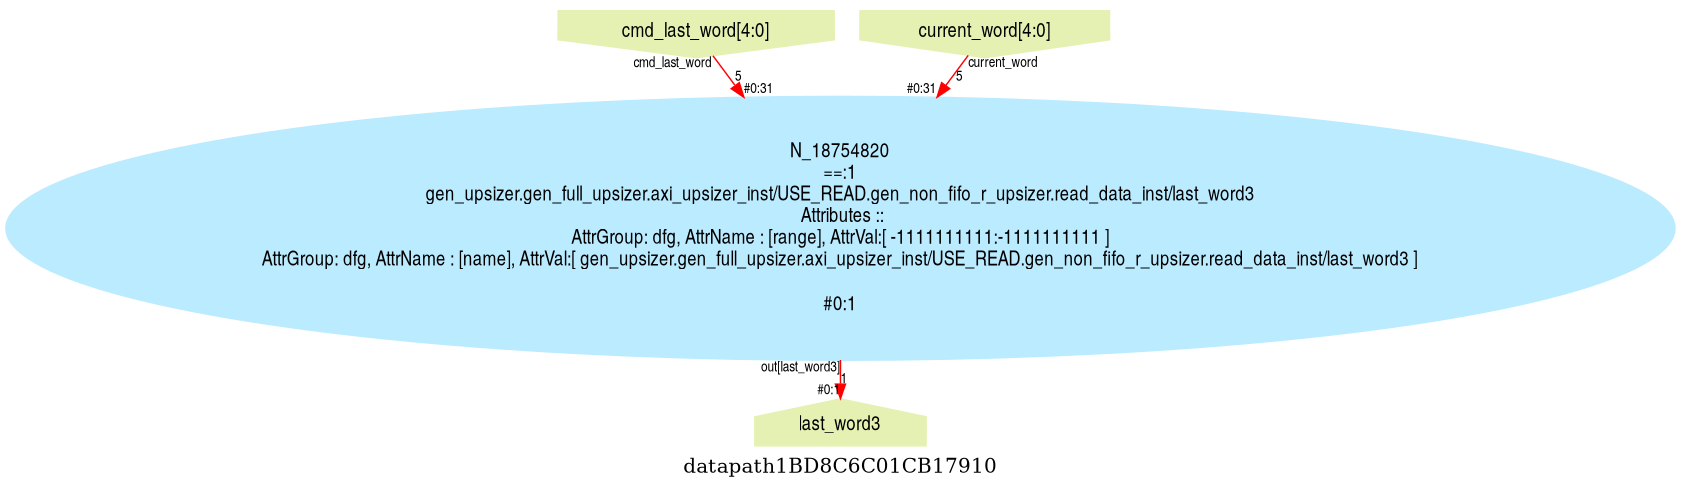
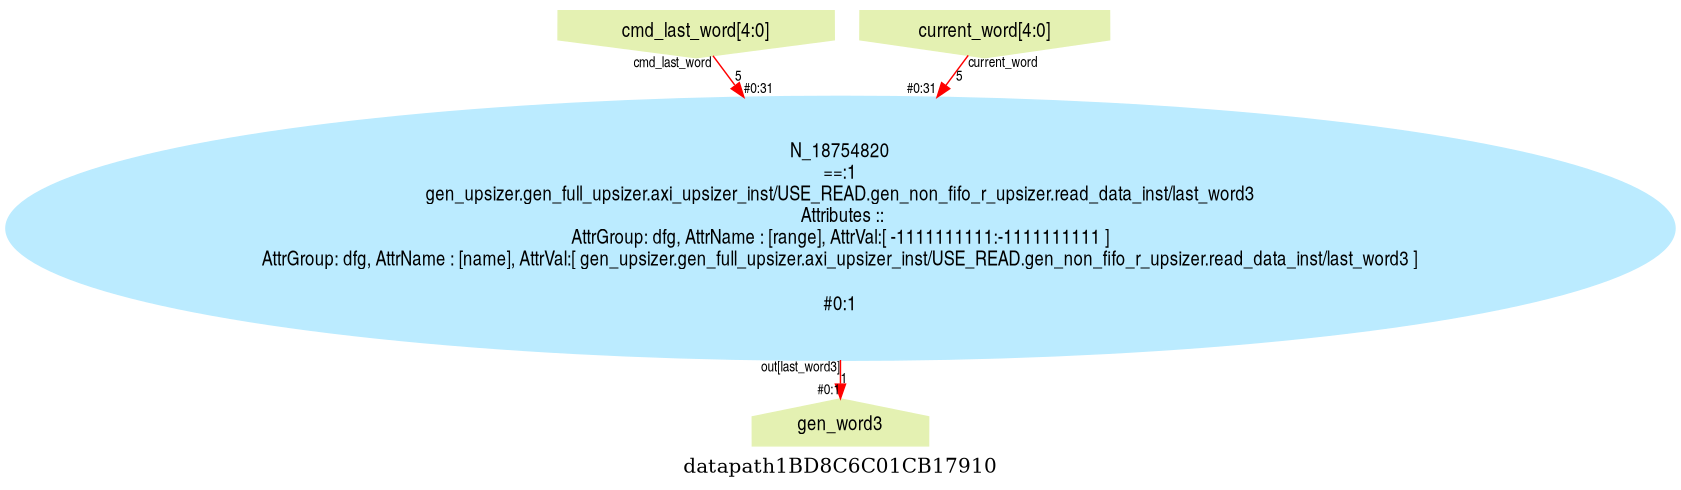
node "last_word3": label "last_word3" -> "gen_word3"
